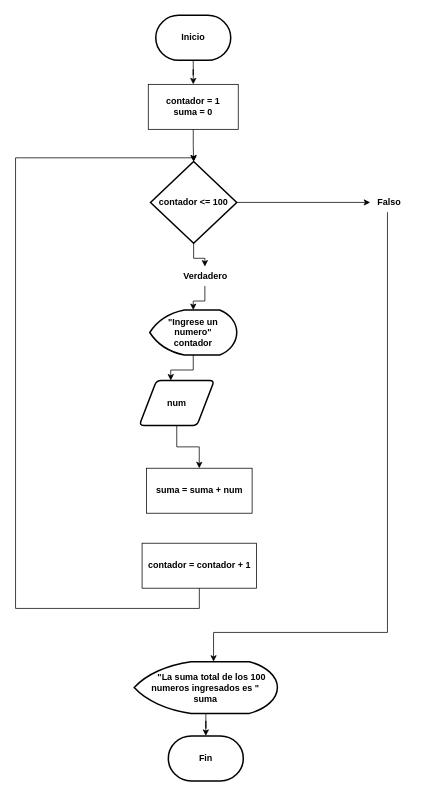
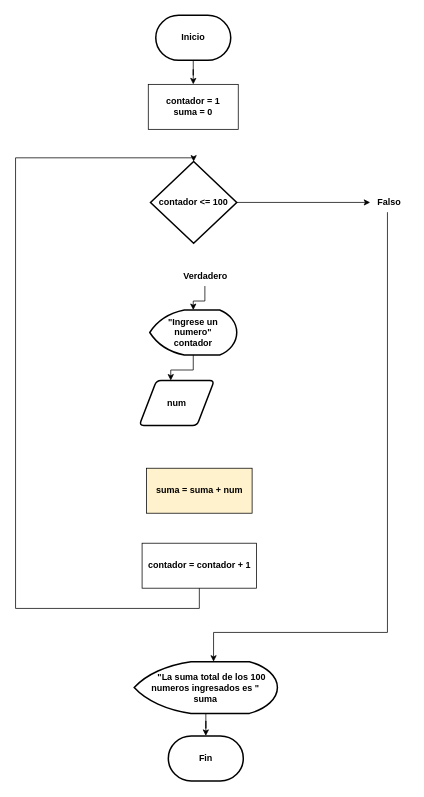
edge "contador = 1 suma = 0" -> "contador <= 100": removed
edge "contador <= 100" -> "Verdadero": removed
edge "num" -> "suma = suma + num": removed
node "suma = suma + num": fillcolor #ffffff -> #fff2cc
